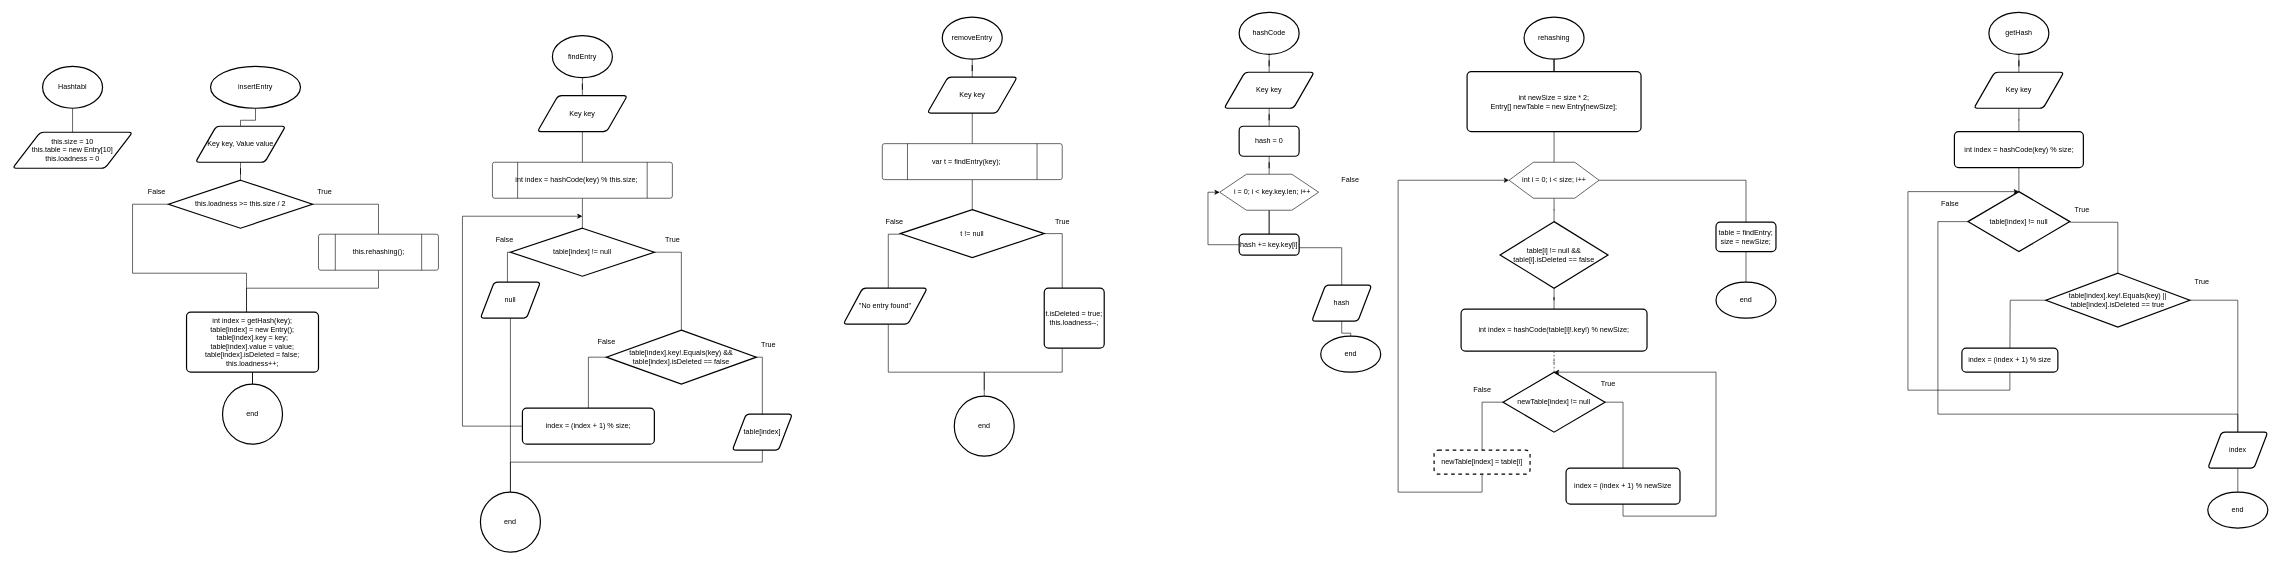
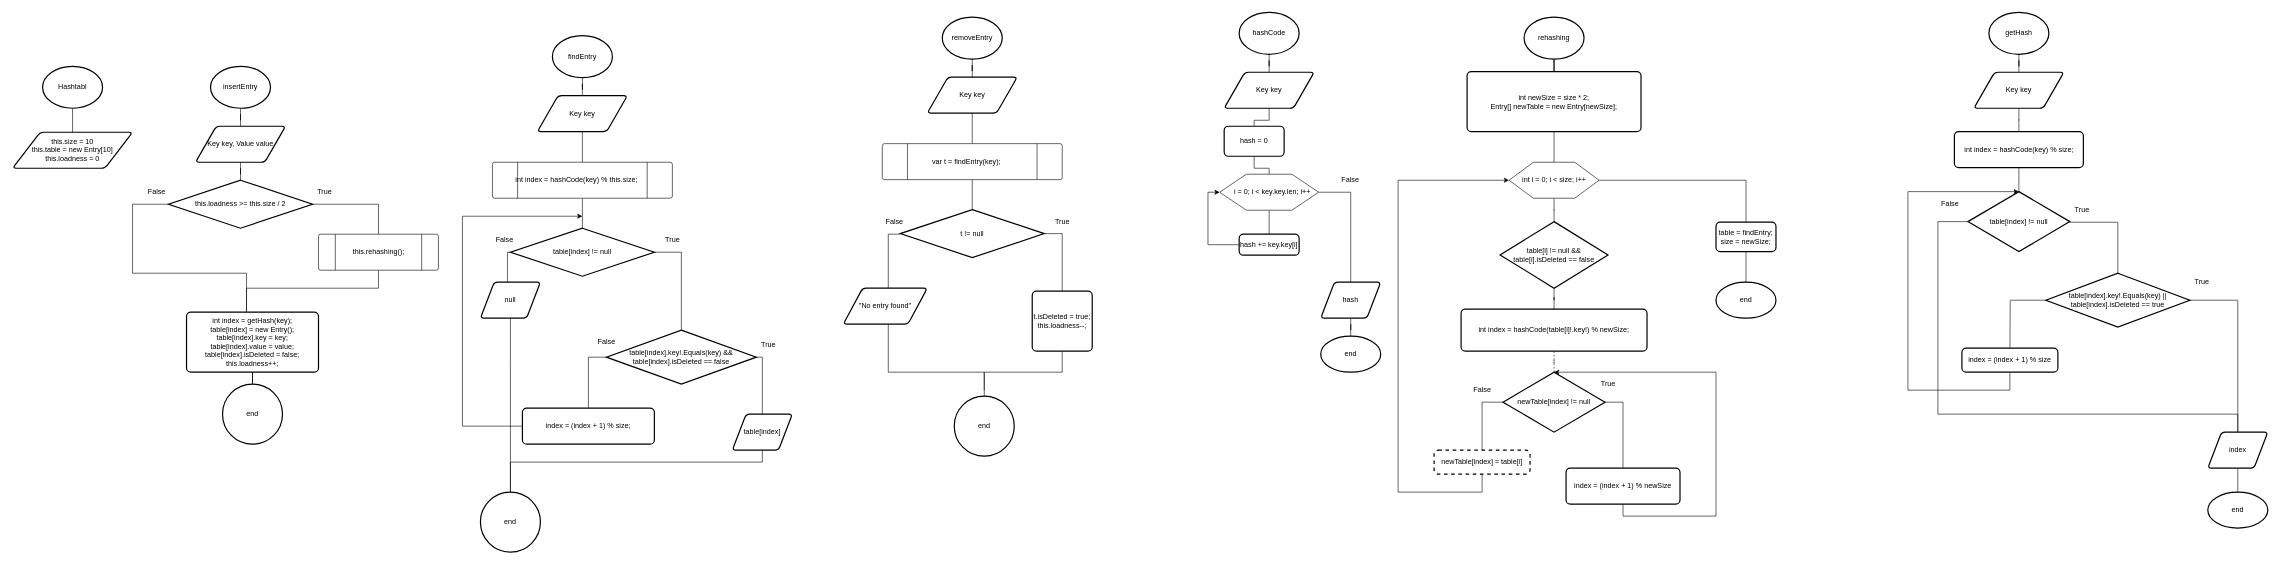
node "insertEntry": size 90x42 -> 60x42
node "hash = 0": moved (1269, 141) -> (1254, 141)
node "hash": moved (1342, 303) -> (1351, 300)
node "t.isDeleted = true; this.loadness--;": moved (1074, 318) -> (1062, 321)
